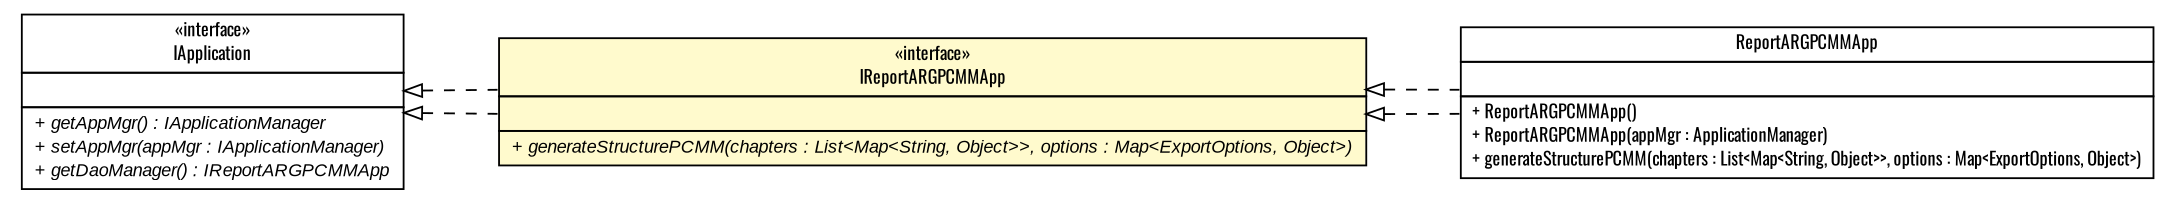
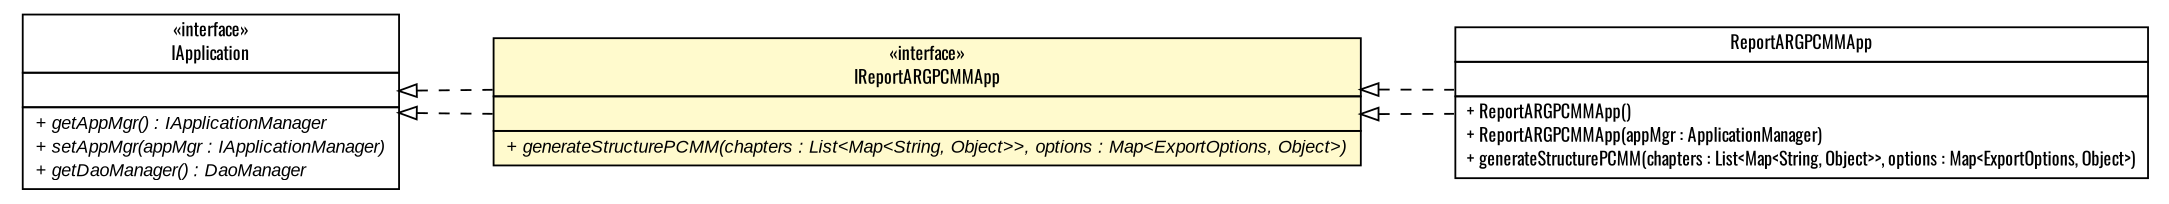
node "IApplication": text "+ getDaoManager() : IReportARGPCMMApp" -> "+ getDaoManager() : DaoManager"
